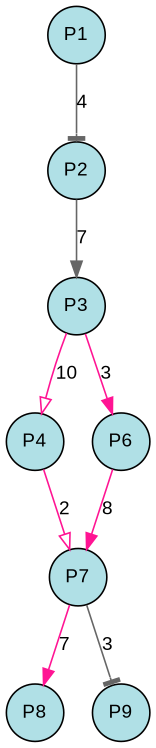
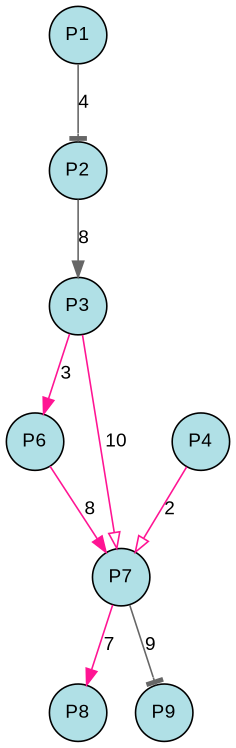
edge "P2" -> "P3": label "7" -> "8"
edge "P3" -> "P4": now "P3" -> "P7"
edge "P7" -> "P9": label "3" -> "9"
